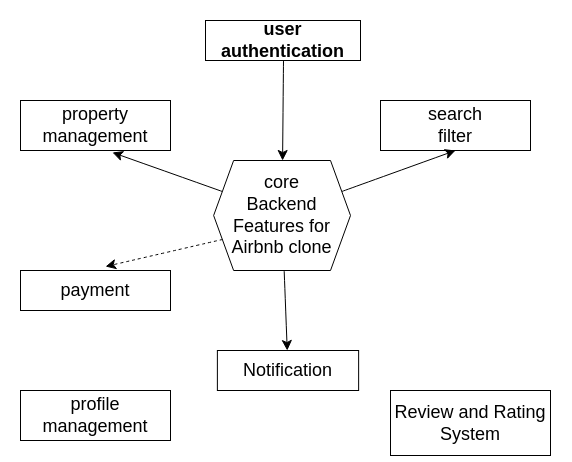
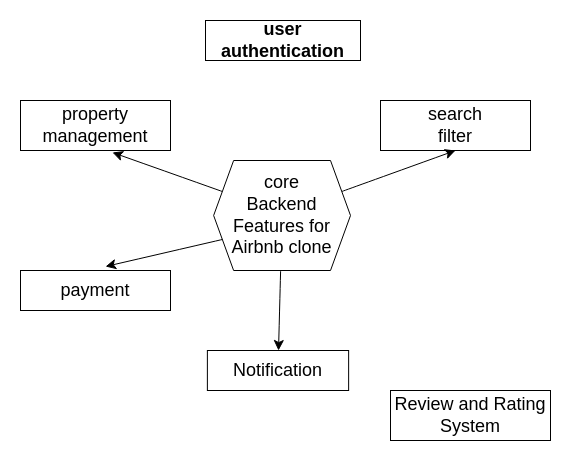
edge "user authentication" -> "core Backend Features for Airbnb clone": removed
edge "core Backend Features for Airbnb clone" -> "payment": style dashed -> solid
node "Notification": moved (288, 371) -> (278, 371)
node "profile management": removed
node "Review and Rating System": size 160x65 -> 160x50
